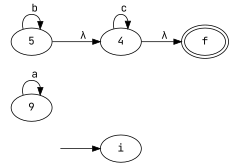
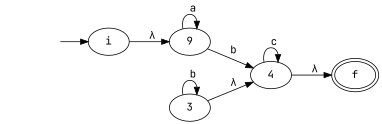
node "5": label "5" -> "3"
edge "i" -> "9": added, label "λ"
edge "9" -> "4": added, label "b"
